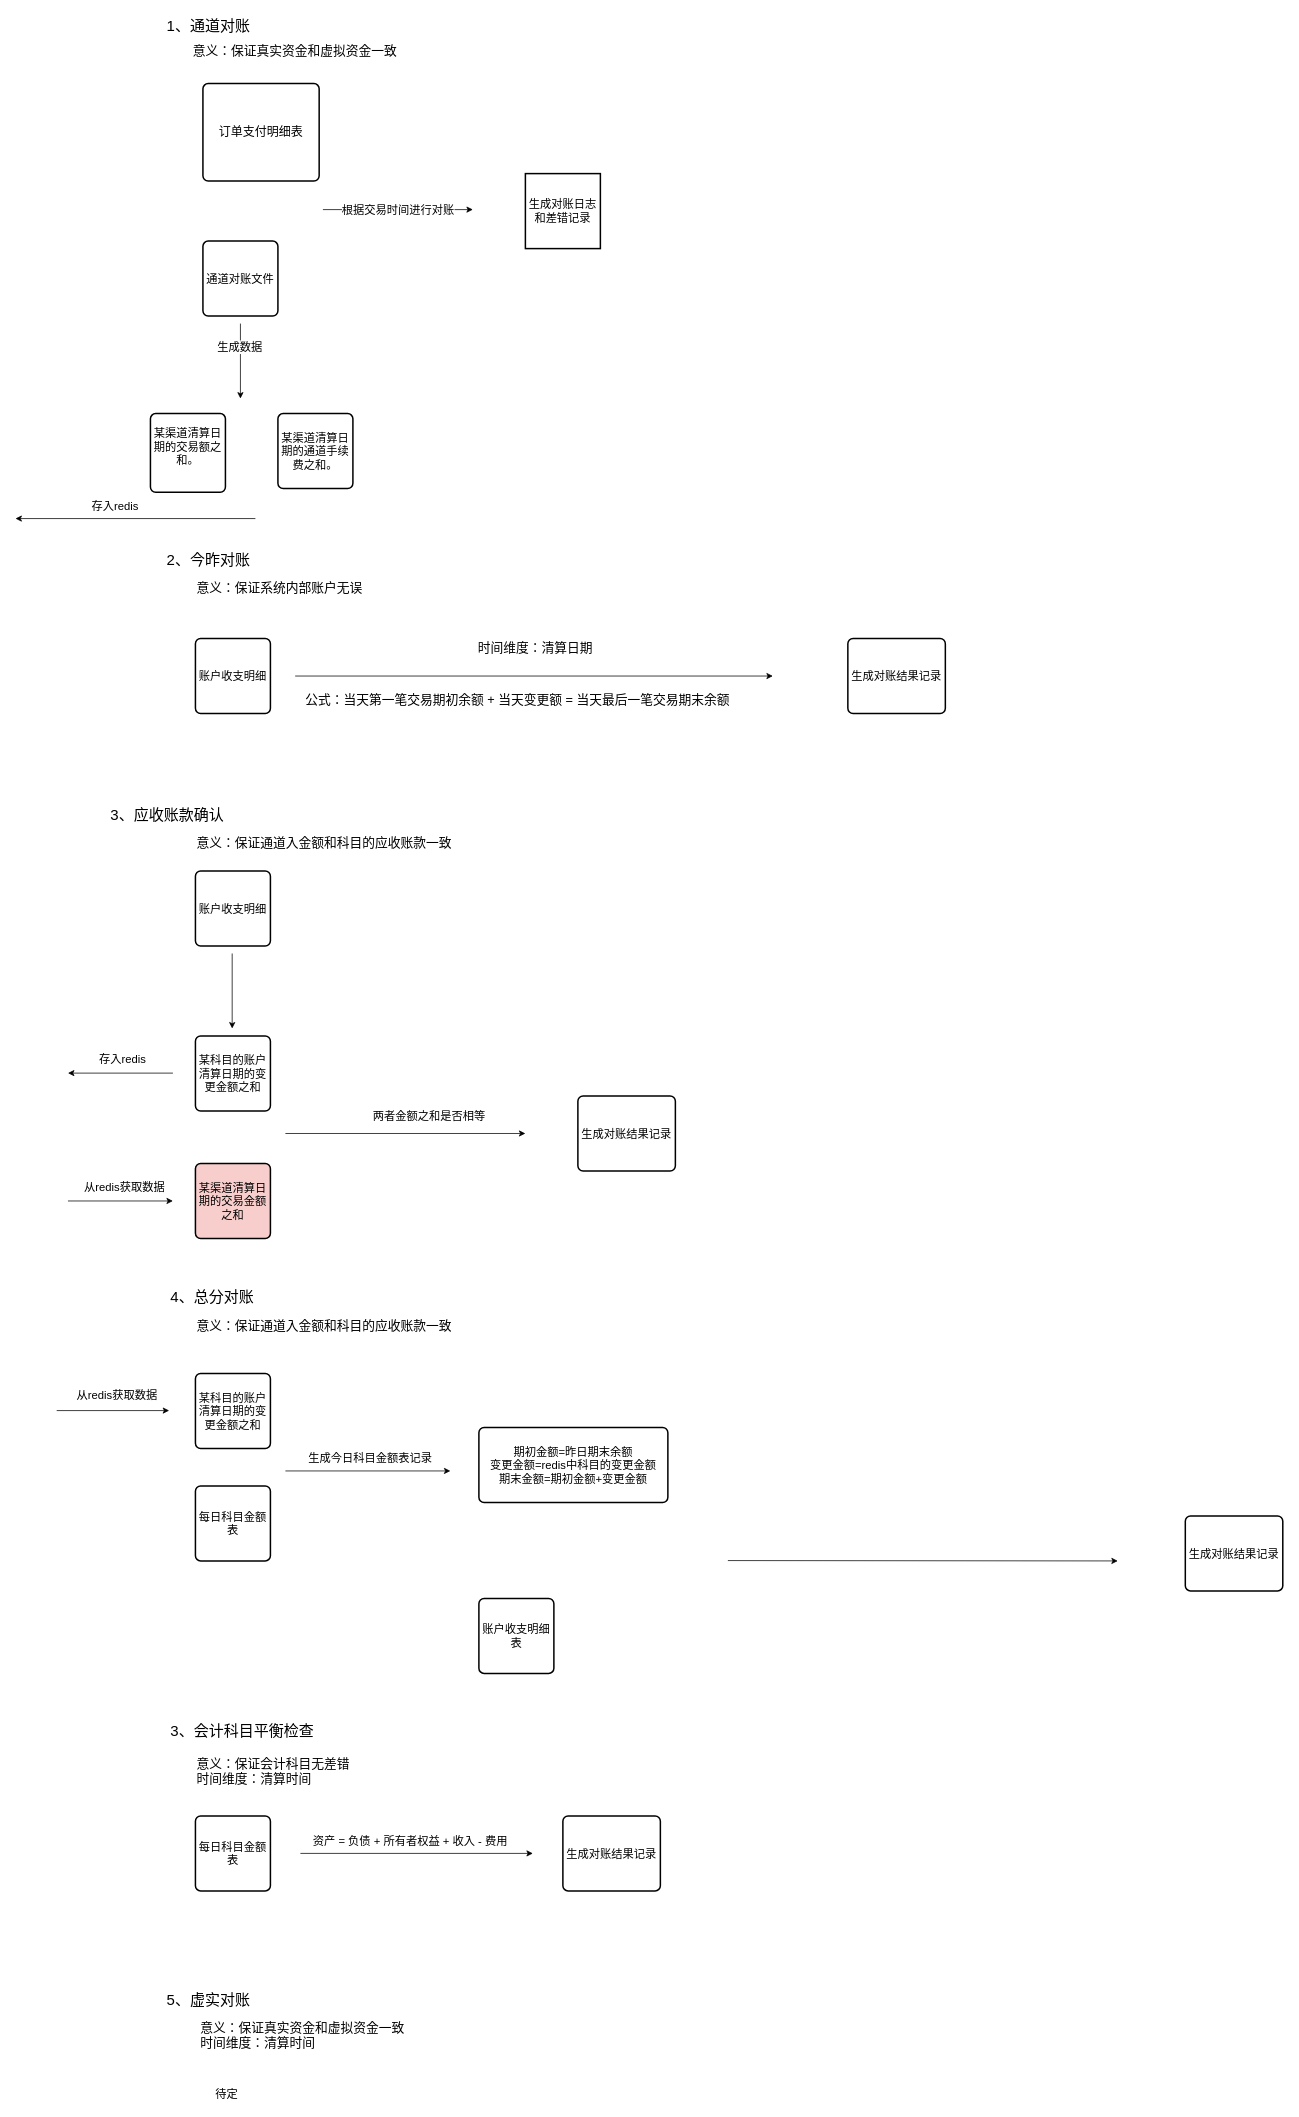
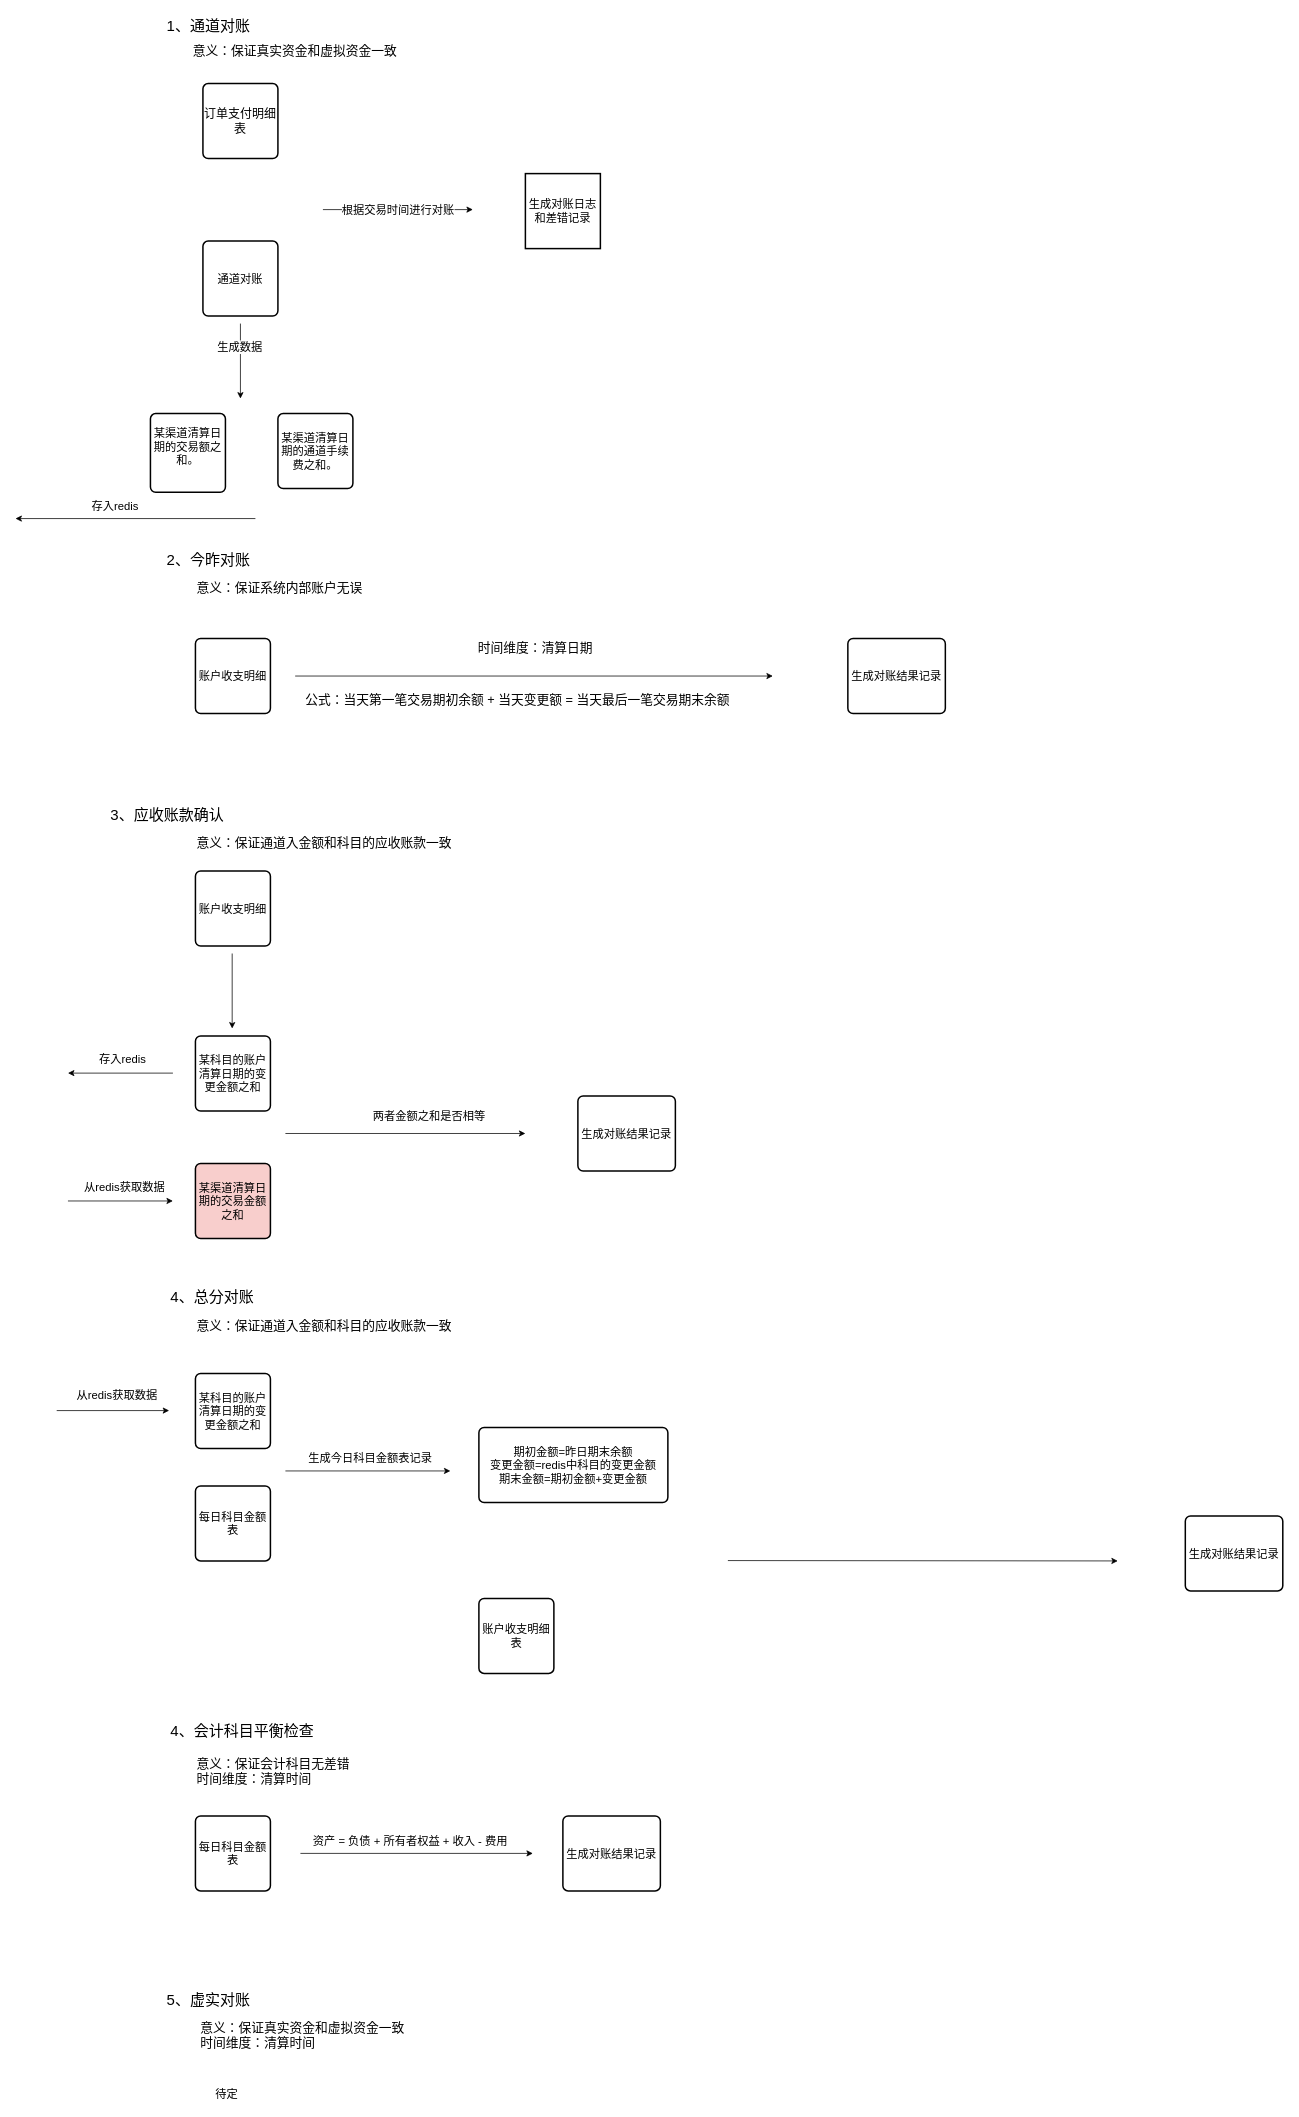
node "订单支付明细表": size 116x98 -> 75x75
node "通道对账文件": label "通道对账文件" -> "通道对账"
node "3、会计科目平衡检查": label "3、会计科目平衡检查" -> "4、会计科目平衡检查"
